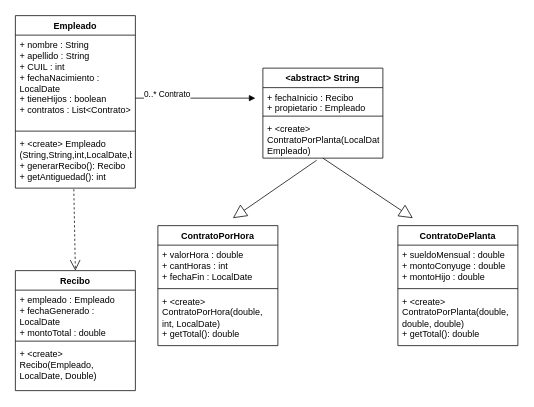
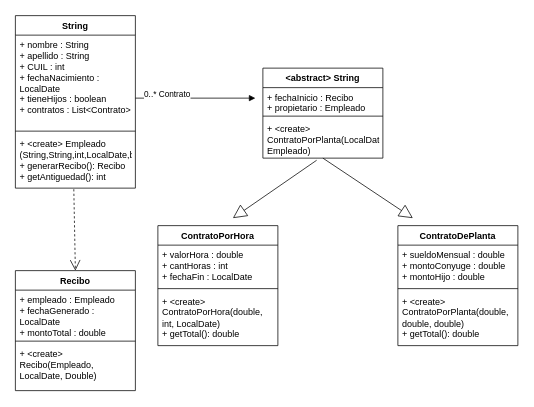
node "Empleado": label "Empleado" -> "String"
